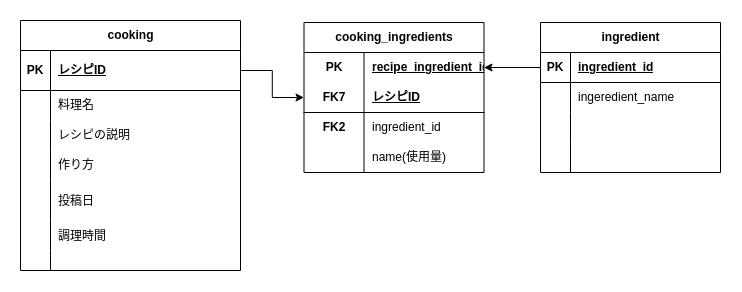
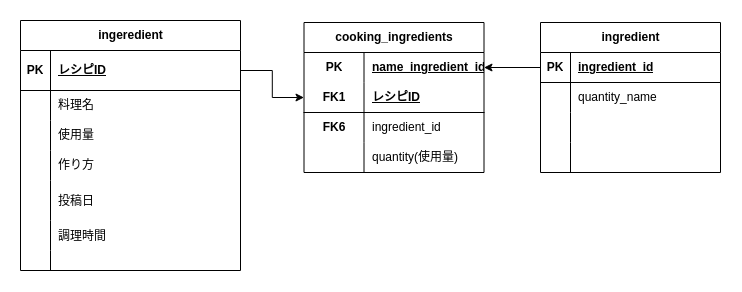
node "cooking": label "cooking" -> "ingeredient"
node "recipe_ingredient_id": label "recipe_ingredient_id" -> "name_ingredient_id"
node "FK7": label "FK7" -> "FK1"
node "ingeredient_name": label "ingeredient_name" -> "quantity_name"
node "FK2": label "FK2" -> "FK6"
node "レシピの説明": label "レシピの説明" -> "使用量"
node "name(使用量)": label "name(使用量)" -> "quantity(使用量)"
